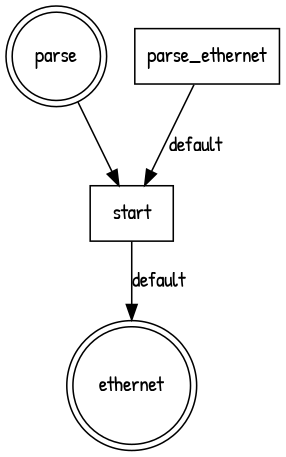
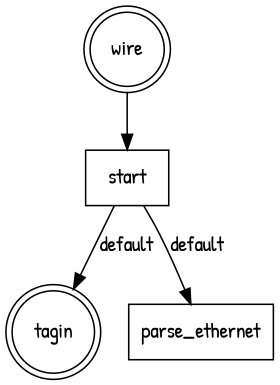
node "parse": label "parse" -> "wire"
edge "parse_ethernet" -> "start": reversed
node "ethernet": label "ethernet" -> "tagin"
